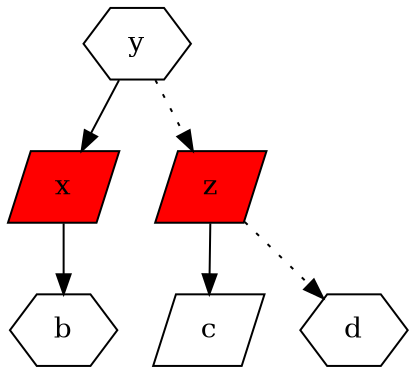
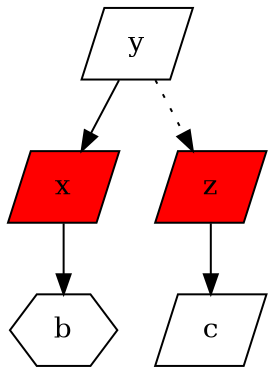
node "y": shape hexagon -> parallelogram
node "d": removed
